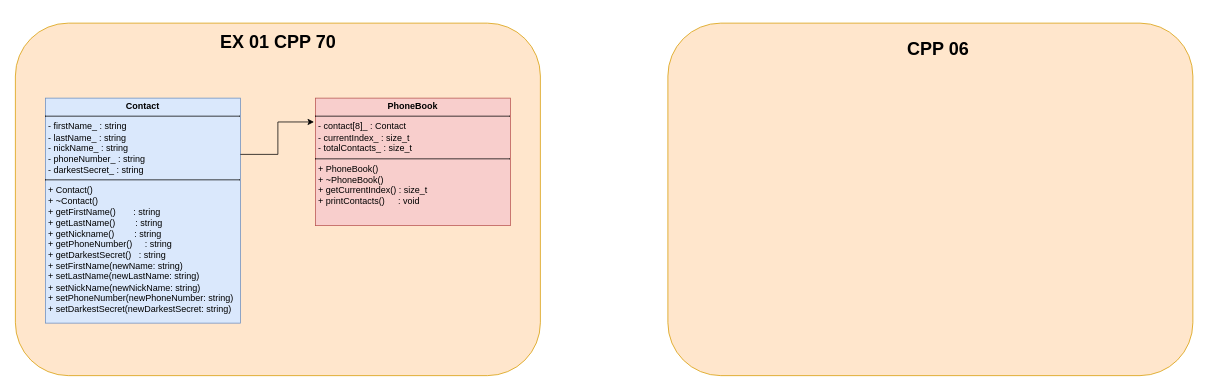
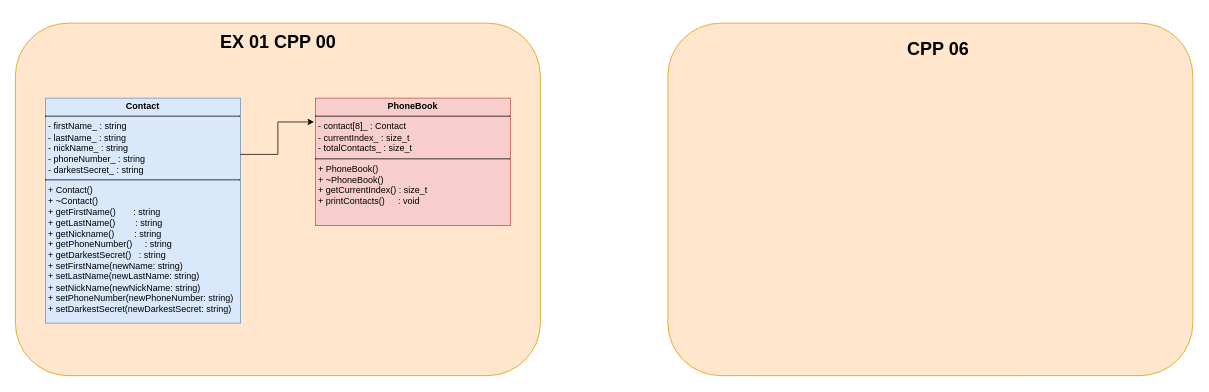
node "EX 01 CPP 70": label "EX 01 CPP 70" -> "EX 01 CPP 00"
